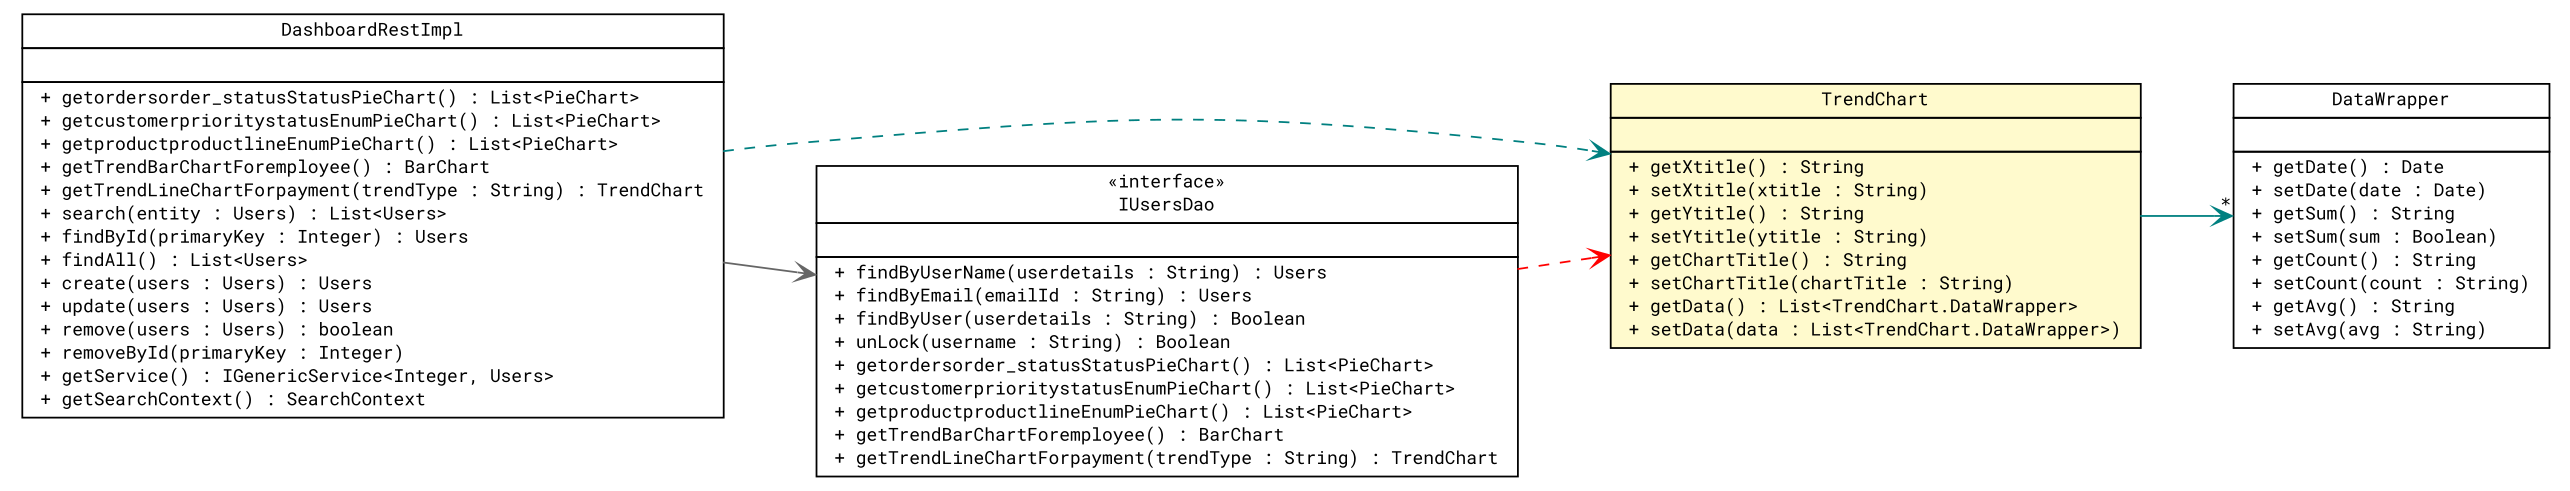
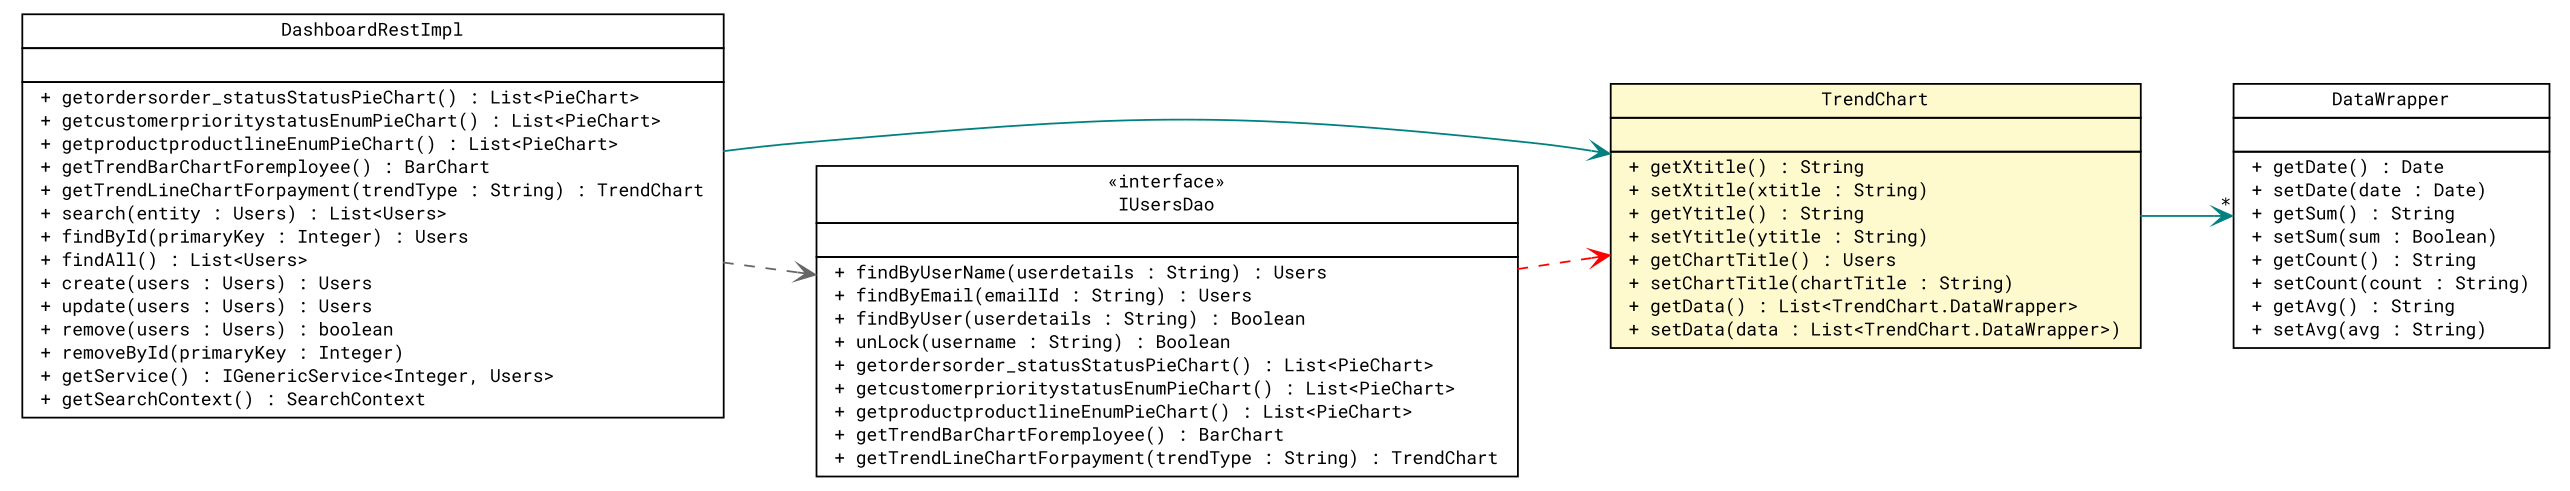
edge "DashboardRestImpl" -> "TrendChart": style dashed -> solid
node "TrendChart": text "+ getChartTitle() : String" -> "+ getChartTitle() : Users"
edge "DashboardRestImpl" -> "IUsersDao": style solid -> dashed
